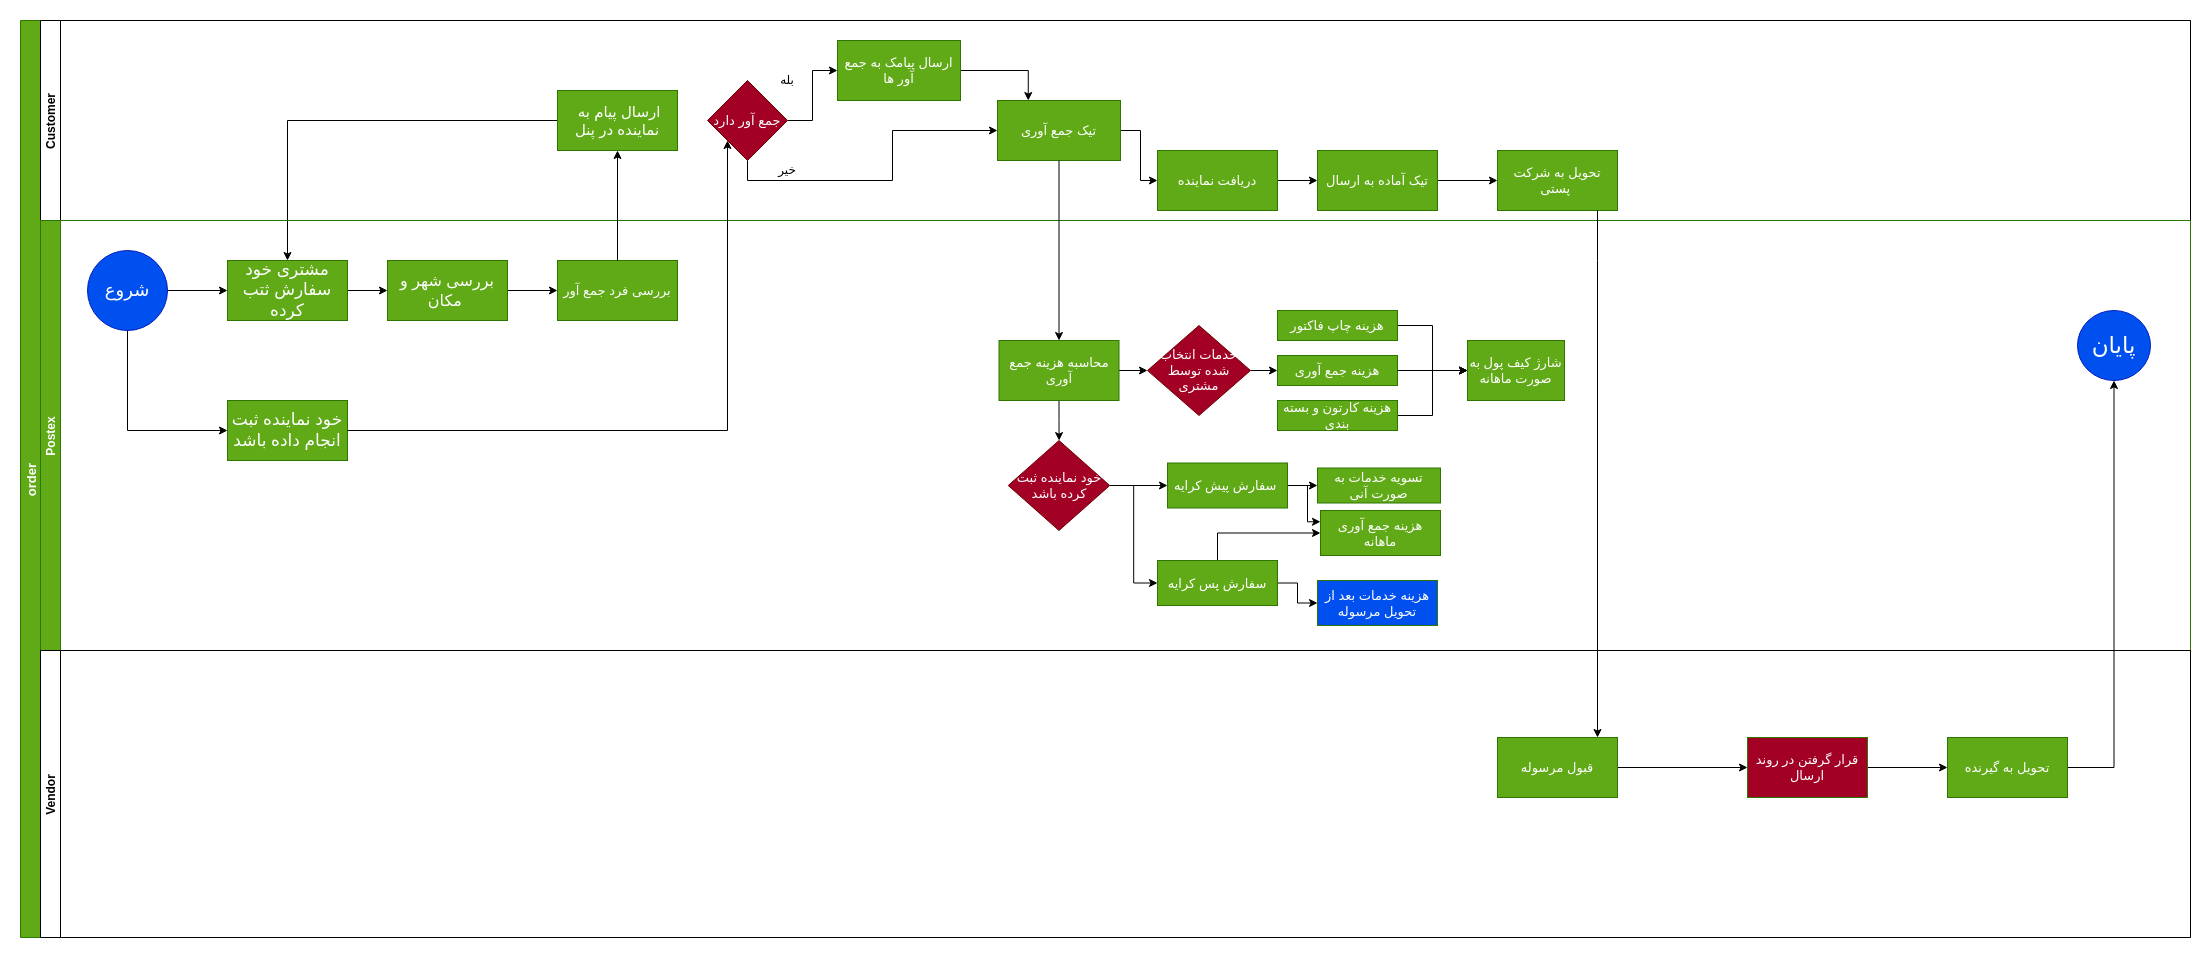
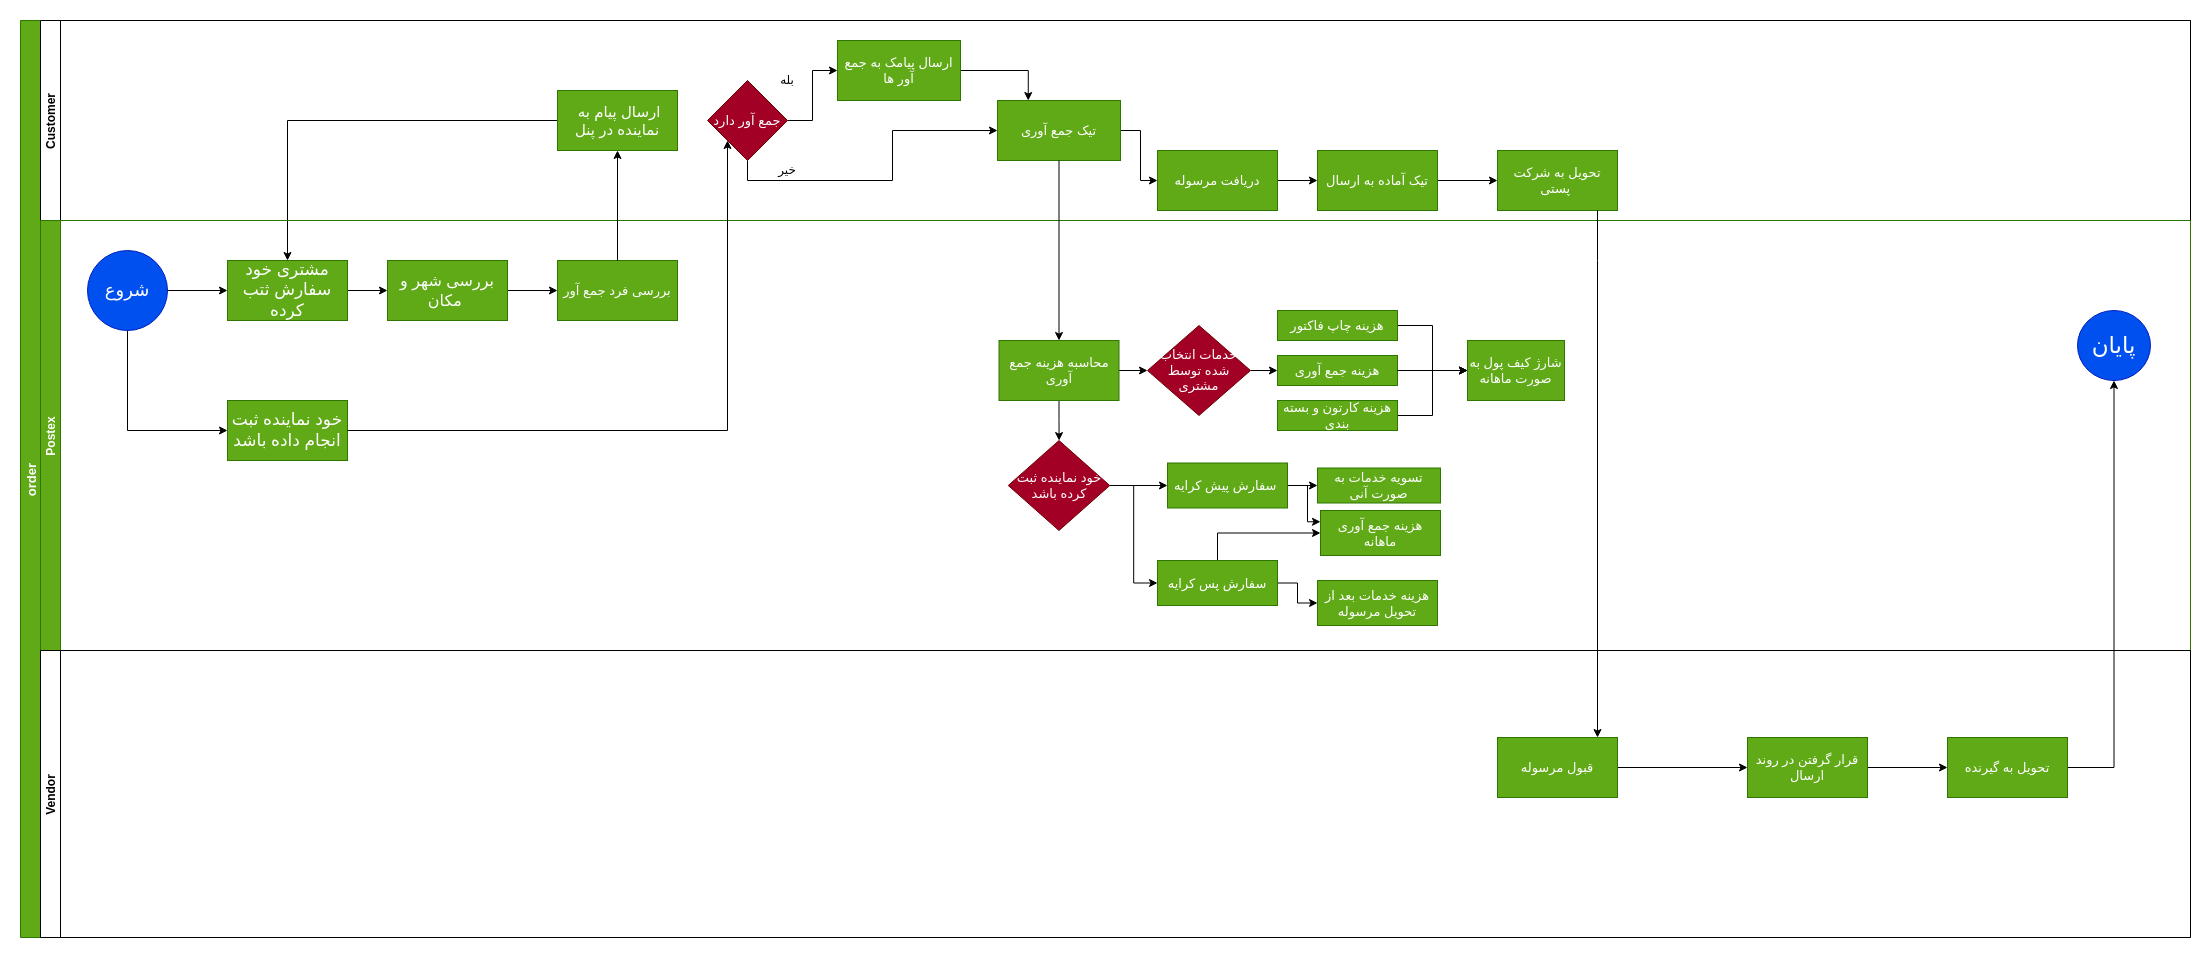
node "دریافت نماینده": label "دریافت نماینده" -> "دریافت مرسوله"
node "هزینه خدمات بعد از تحویل مرسوله": fillcolor #0050ef -> #60a917
node "قرار گرفتن در روند ارسال": fillcolor #a20025 -> #60a917
